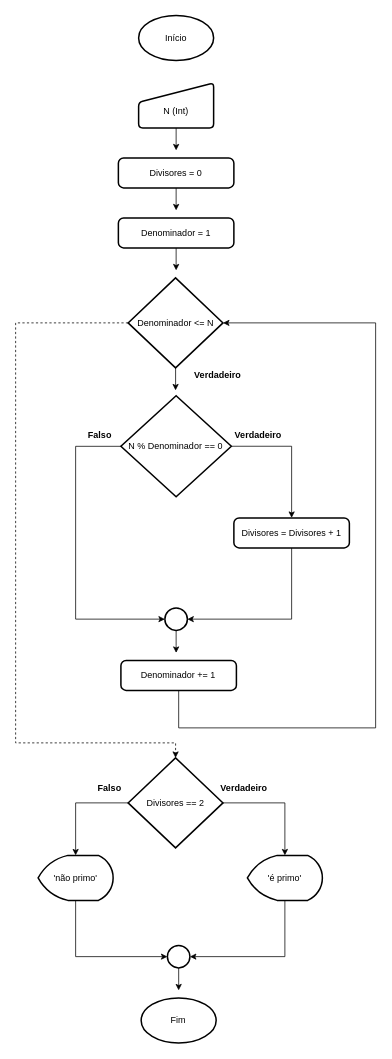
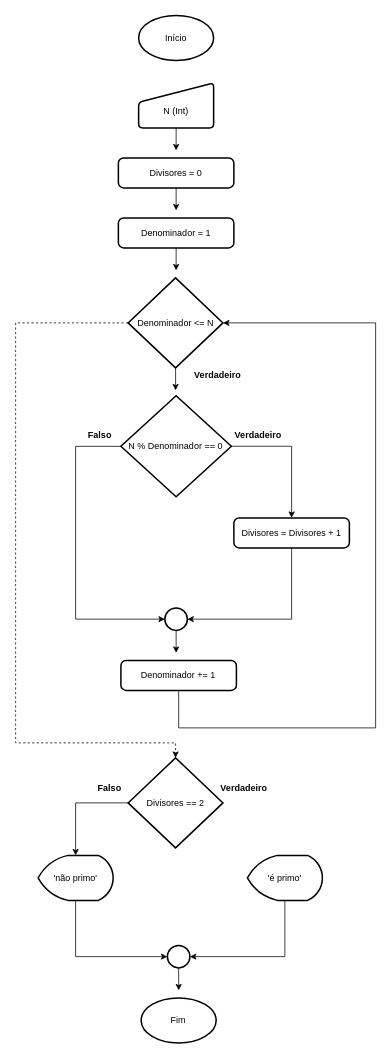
edge "Divisores == 2" -> "'é primo'": removed
